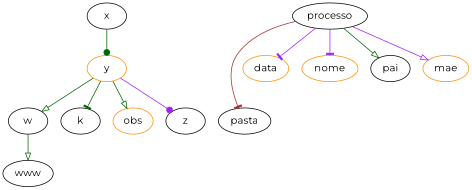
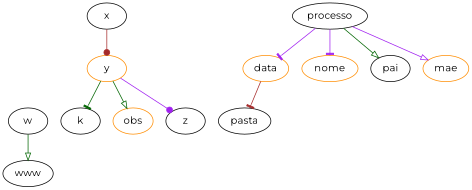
edge "x" -> "y": color darkgreen -> brown
edge "processo" -> "pasta": now "data" -> "pasta"
edge "y" -> "w": removed
